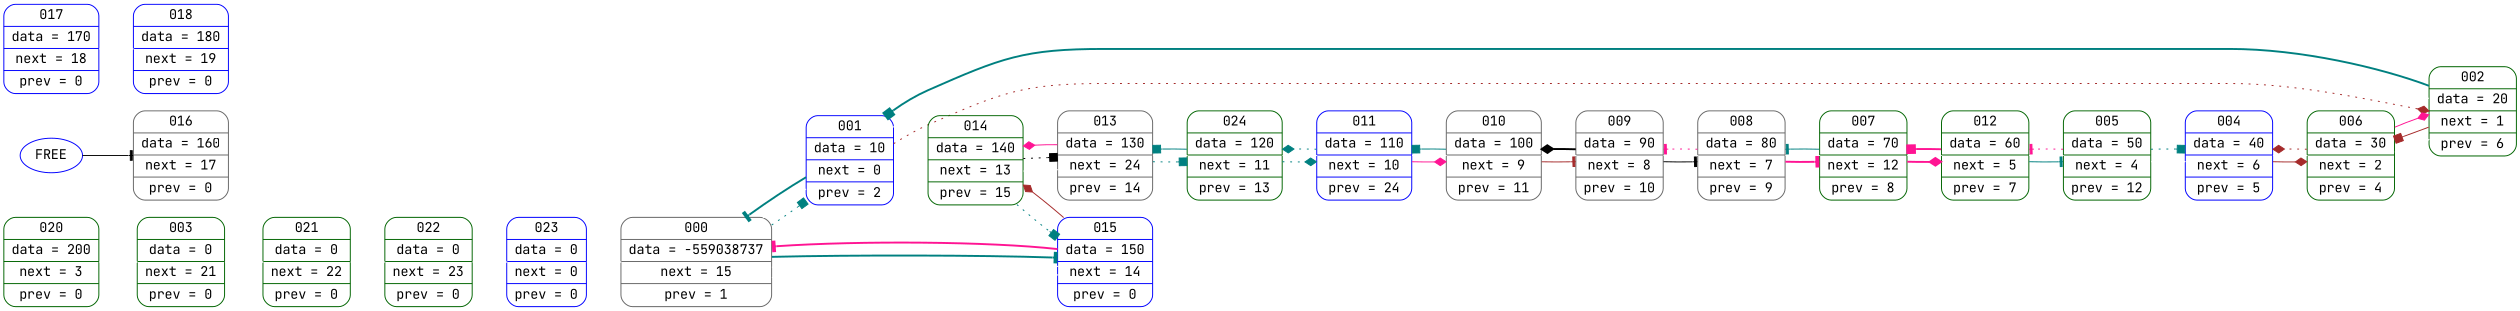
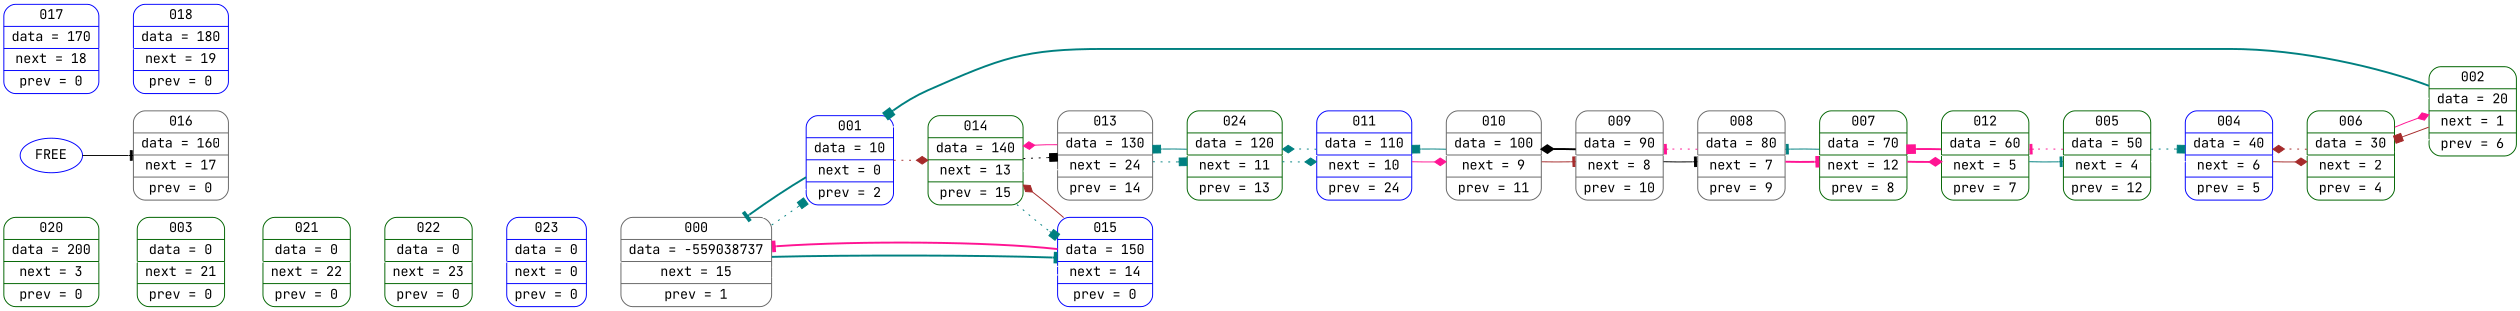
edge "001" -> "002": now "001" -> "014"
